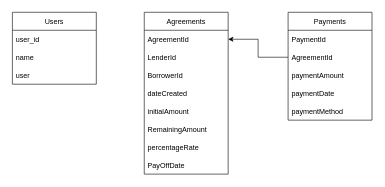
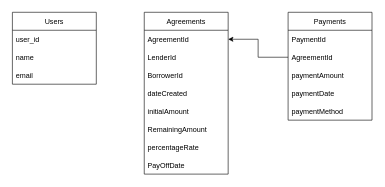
node "user": label "user" -> "email"
